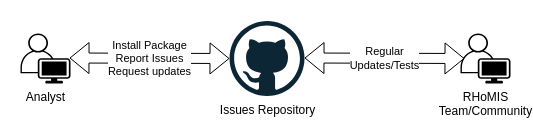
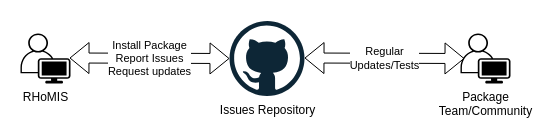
node "Analyst": label "Analyst" -> "RHoMIS"
node "RHoMIS Team/Community": label "RHoMIS Team/Community" -> "Package Team/Community"
